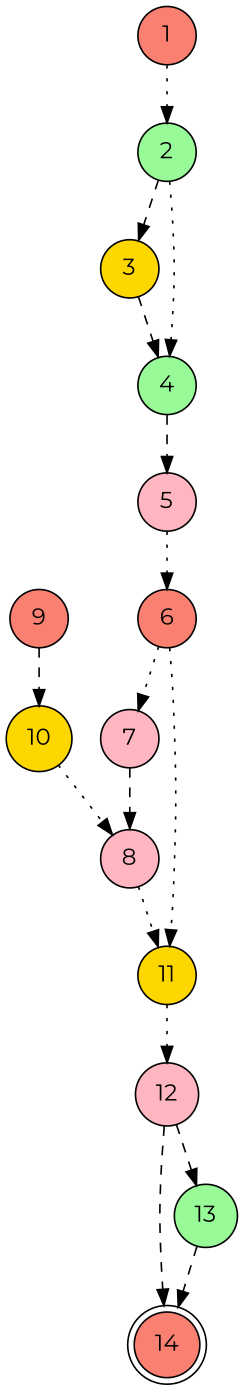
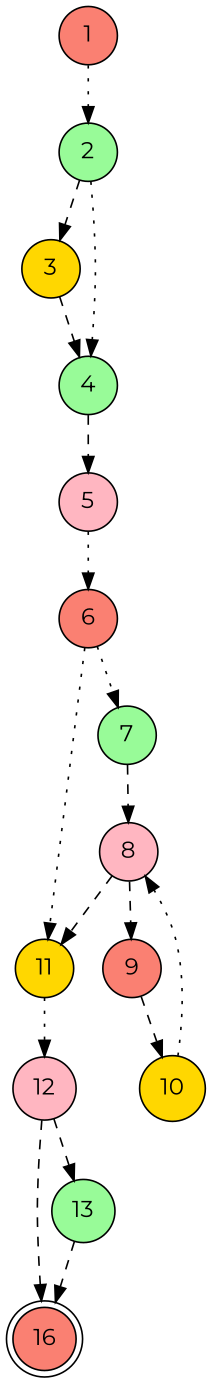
node "7": fillcolor lightpink -> palegreen
edge "8" -> "9": added
edge "8" -> "11": style dotted -> dashed
node "14": label "14" -> "16"
